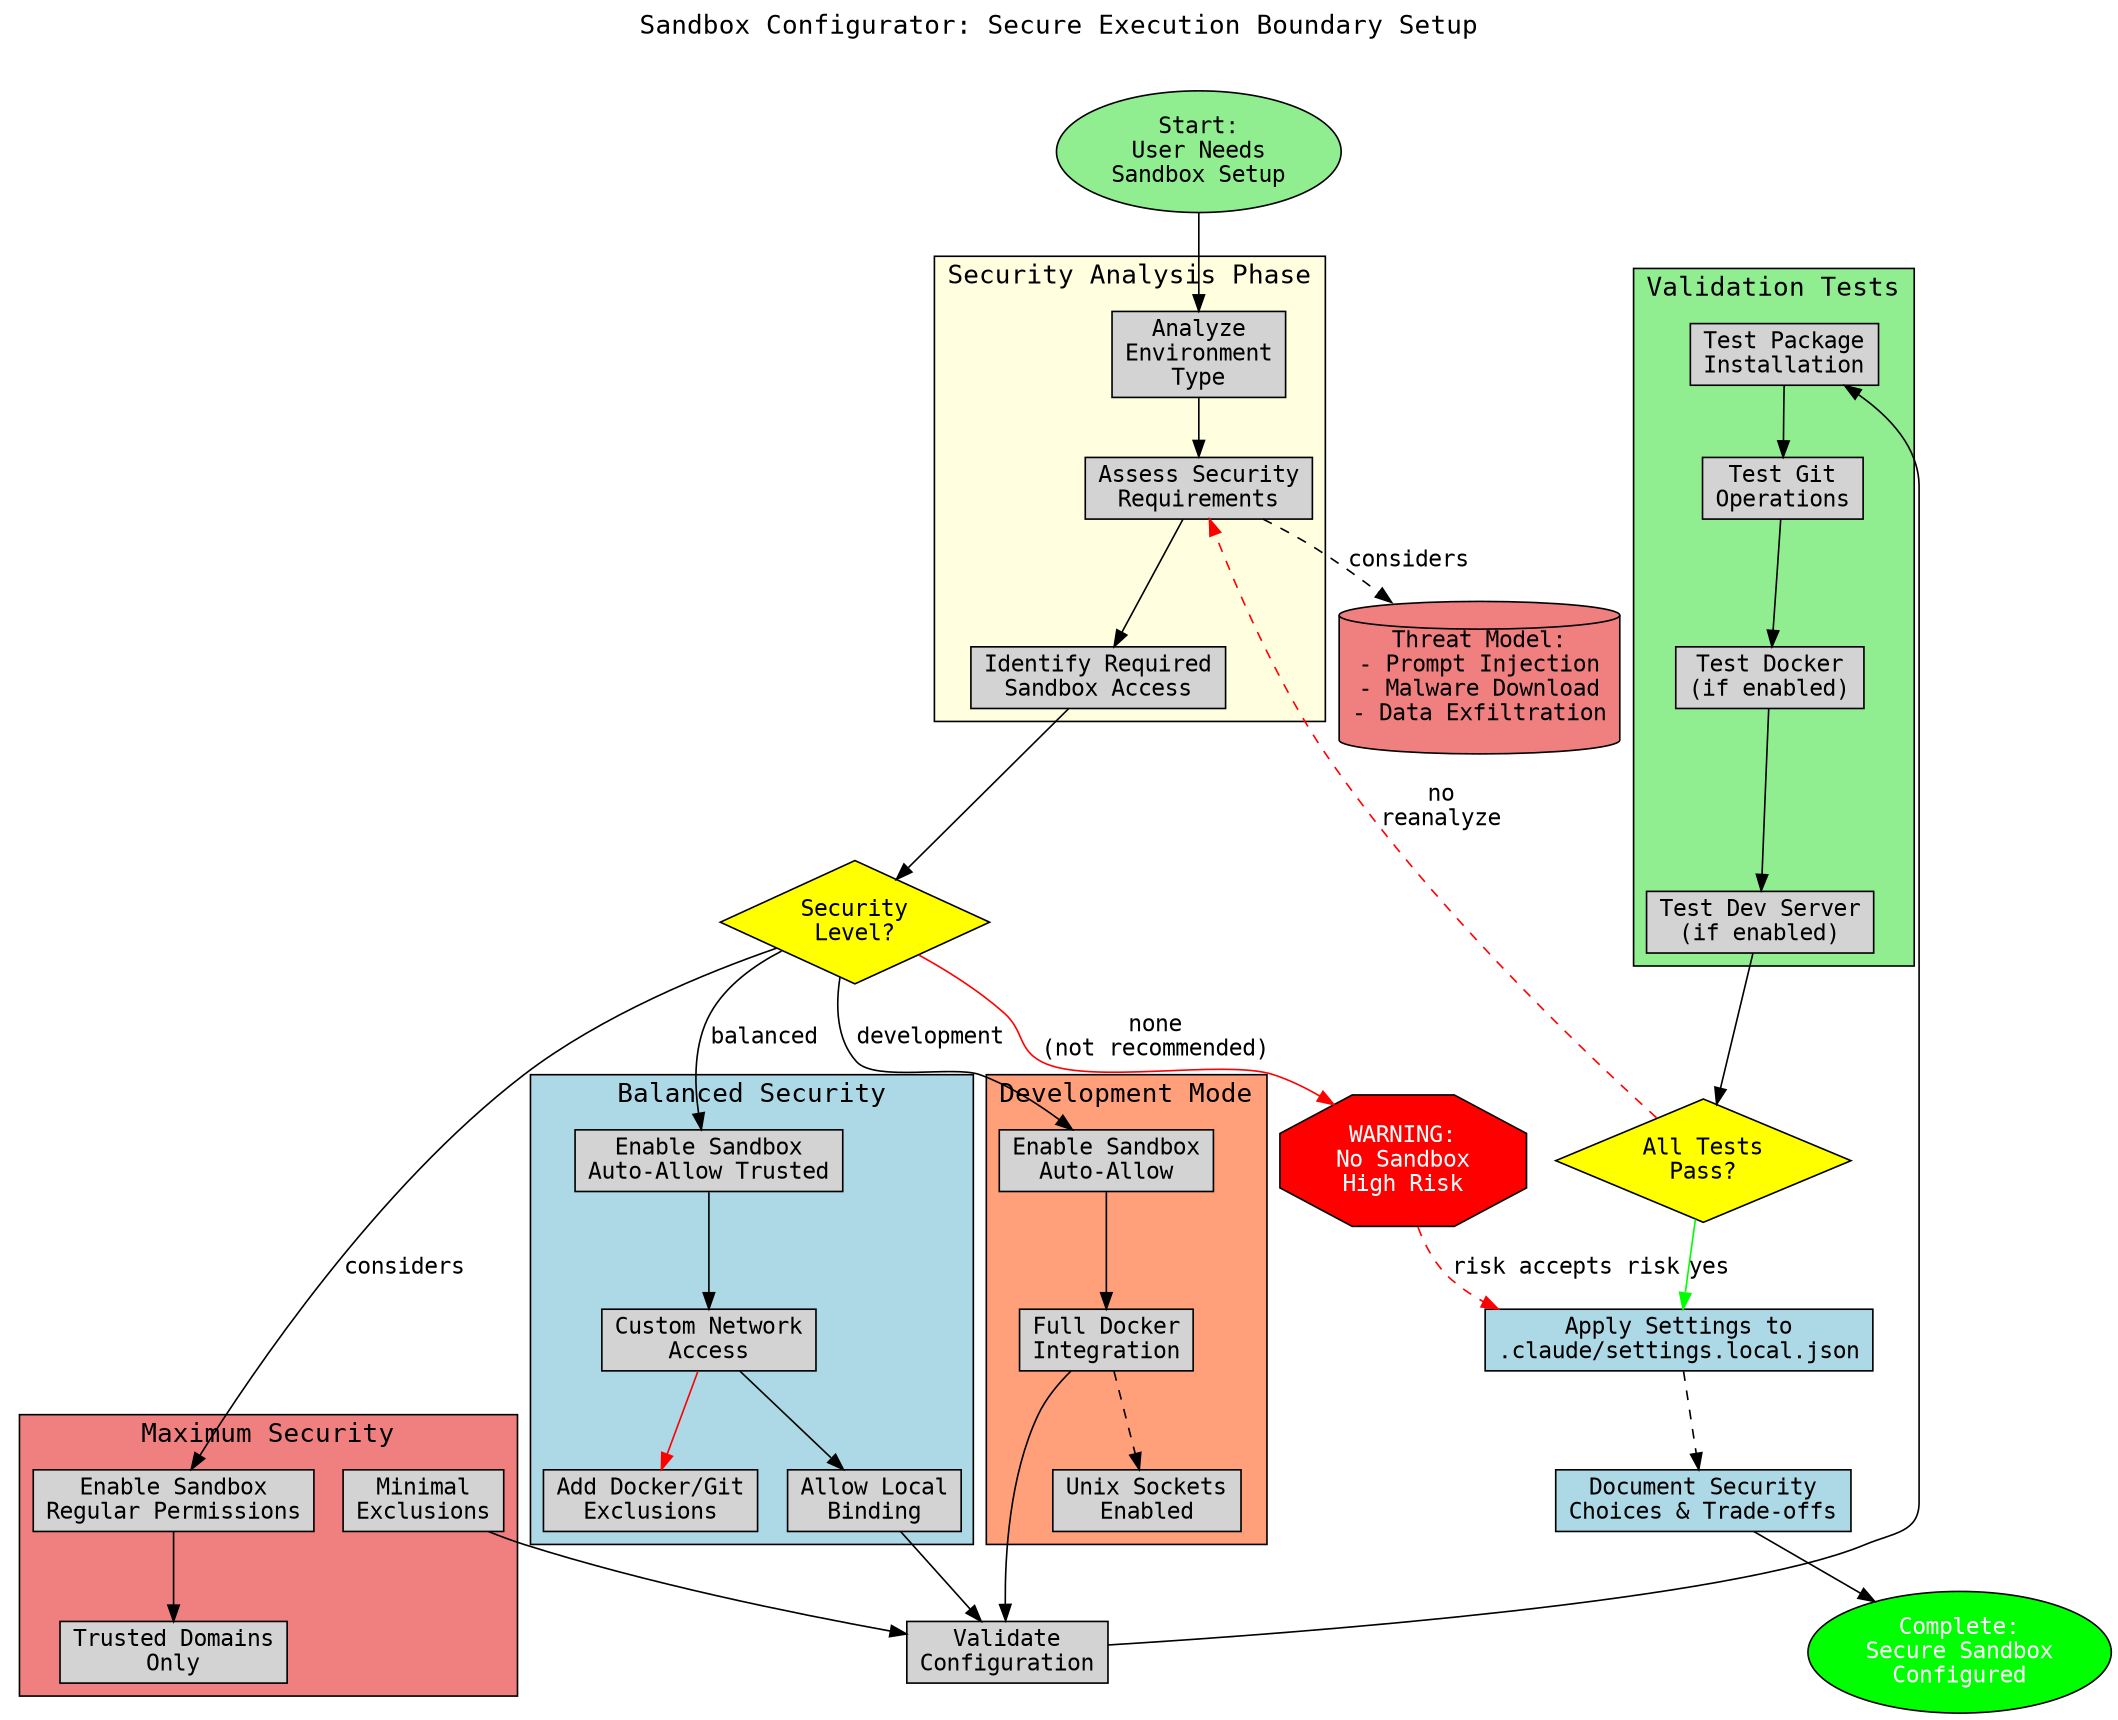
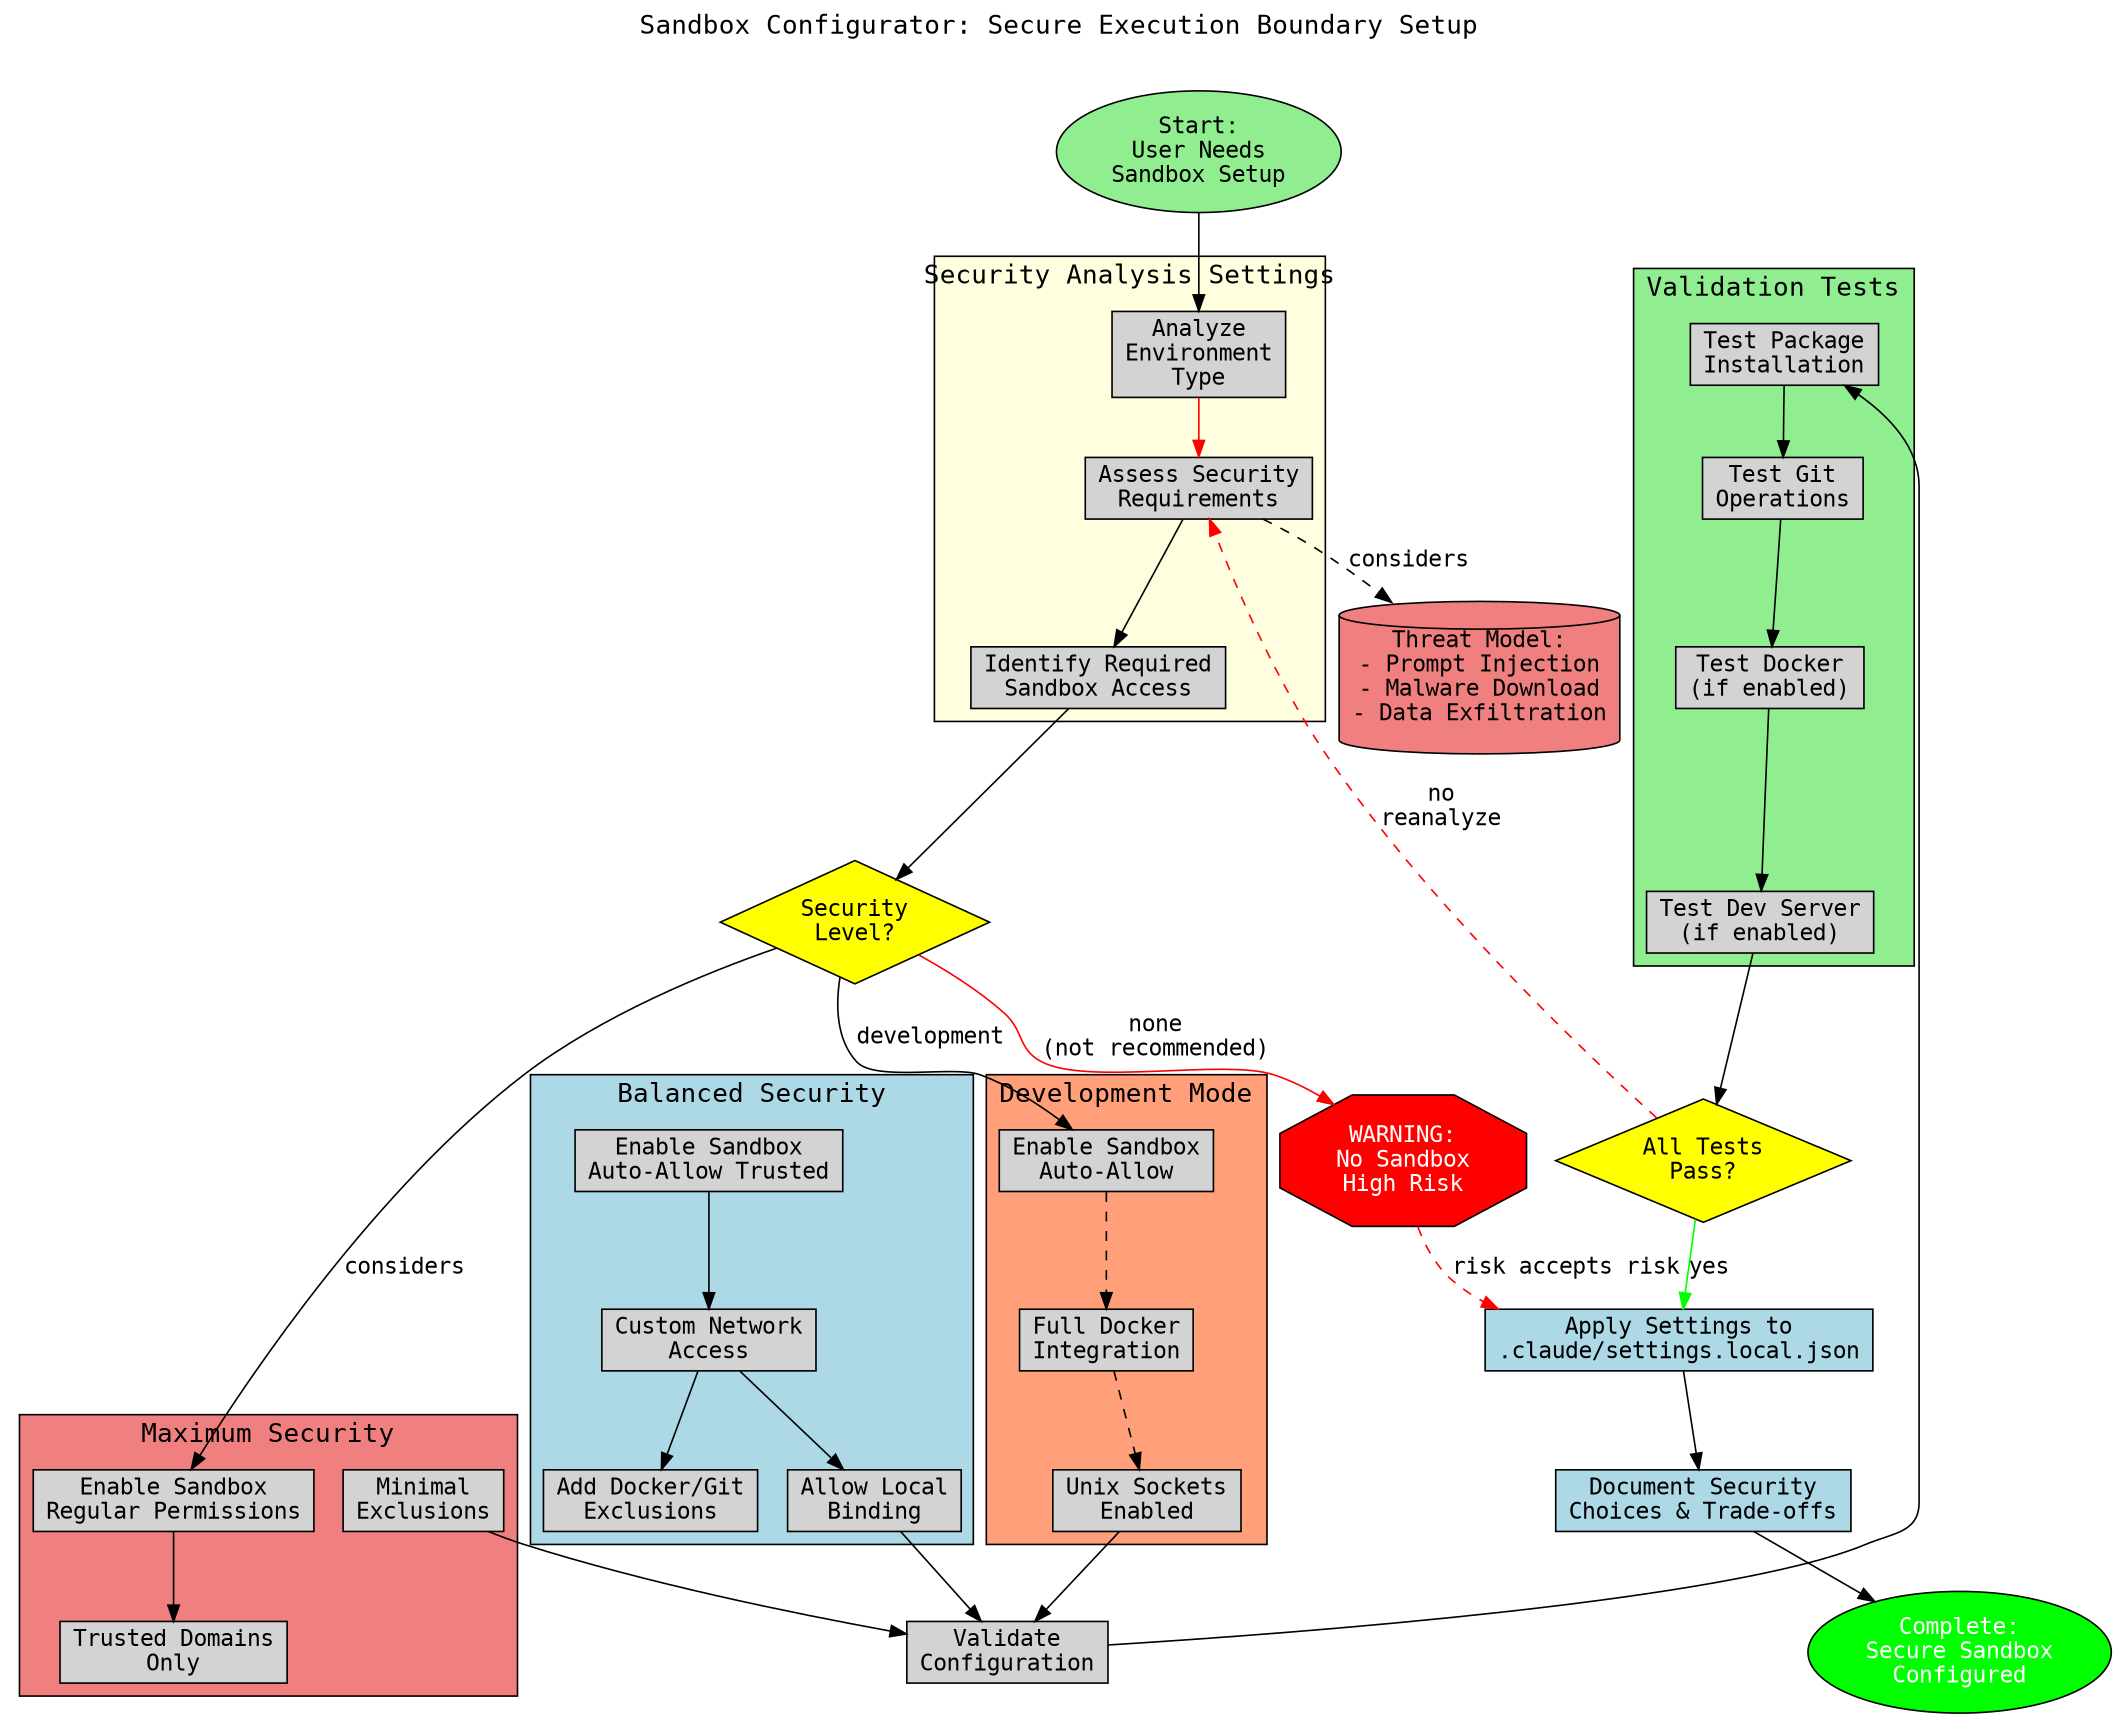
cluster "Security Analysis Phase": label "Security Analysis Phase" -> "Security Analysis Settings"
edge "Analyze Environment Type" -> "Assess Security Requirements": color black -> red
edge "Security Level?" -> "Enable Sandbox Auto-Allow Trusted": removed, label "balanced"
edge "Enable Sandbox Auto-Allow" -> "Full Docker Integration": style solid -> dashed
edge "Apply Settings to .claude/settings.local.json" -> "Document Security Choices & Trade-offs": style dashed -> solid
edge "Custom Network Access" -> "Add Docker/Git Exclusions": color red -> black
edge "Full Docker Integration" -> "Validate Configuration": now "Unix Sockets Enabled" -> "Validate Configuration"
